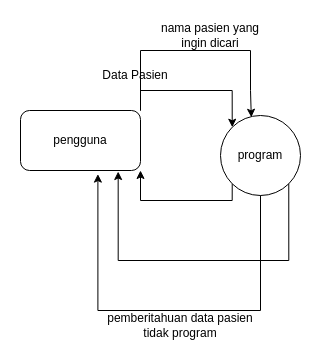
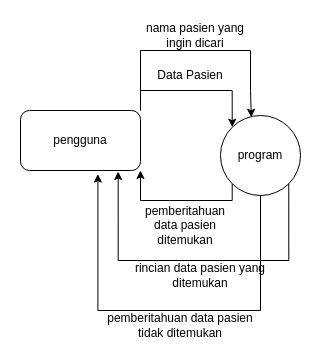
node "nama pasien yang ingin dicari": moved (211, 36) -> (196, 36)
node "Data Pasien": moved (136, 76) -> (191, 76)
node "pemberitahuan data pasien ditemukan": added
node "rincian data pasien yang ditemukan": added
node "pemberitahuan data pasien tidak program": label "pemberitahuan data pasien tidak program" -> "pemberitahuan data pasien tidak ditemukan"
